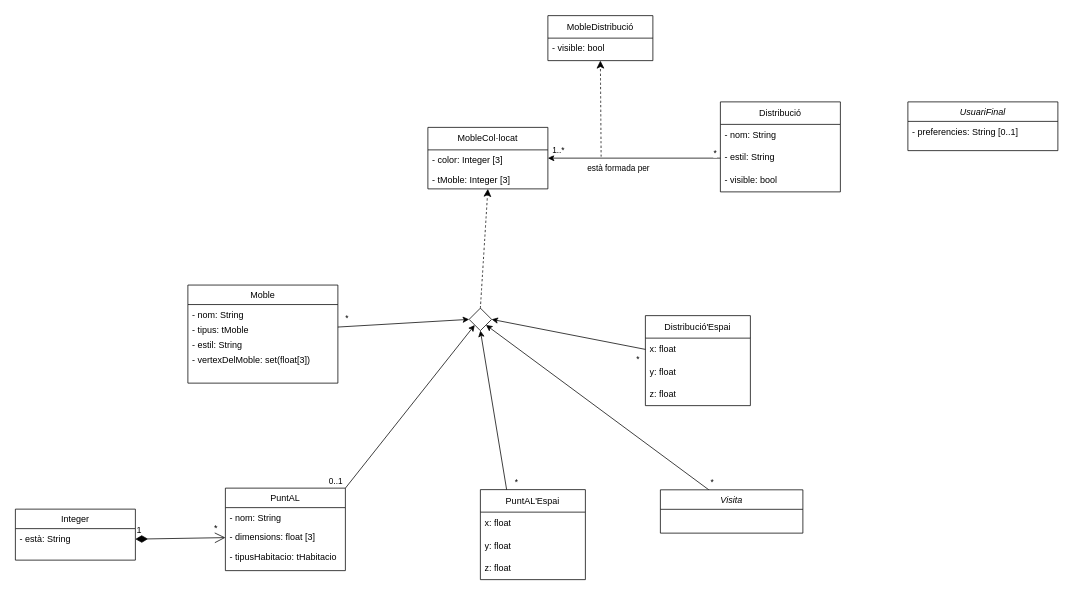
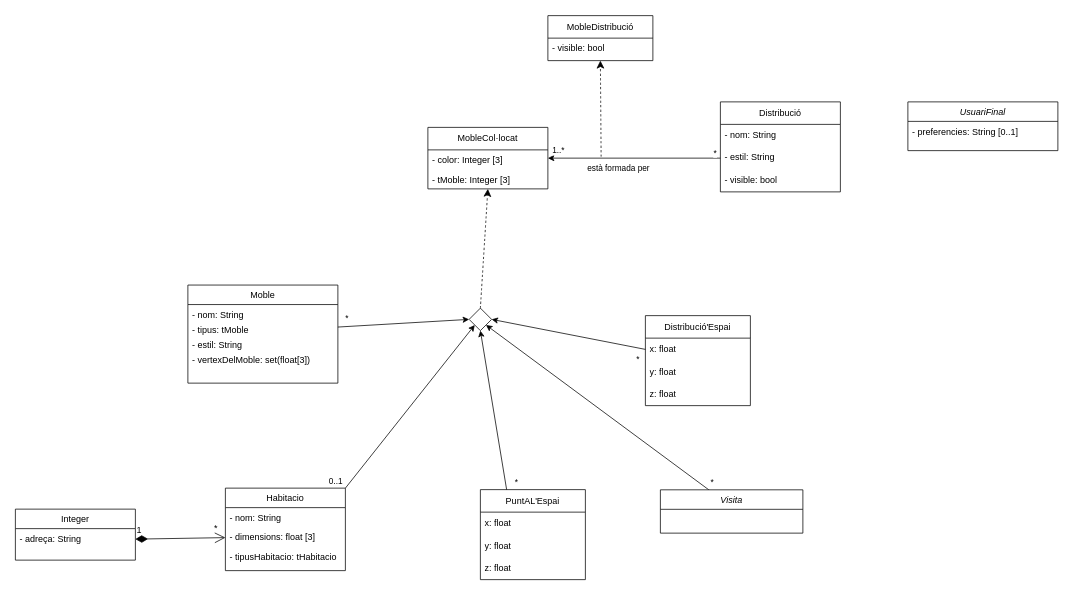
node "PuntAL": label "PuntAL" -> "Habitacio"
node "- està: String": label "- està: String" -> "- adreça: String"
